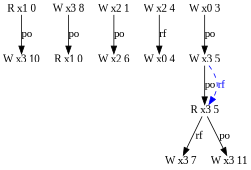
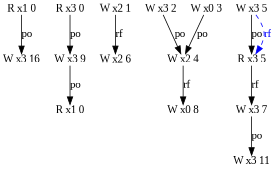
node "W x3 8": label "W x3 8" -> "W x3 9"
node "R x3 0": added
node "W x3 2": added
edge "W x0 3" -> "W x3 5": now "W x0 3" -> "W x2 4"
edge "W x2 1" -> "W x2 6": label "po" -> "rf"
node "W x3 10": label "W x3 10" -> "W x3 16"
node "W x0 4": label "W x0 4" -> "W x0 8"
edge "R x3 5" -> "W x3 11": now "W x3 7" -> "W x3 11"
